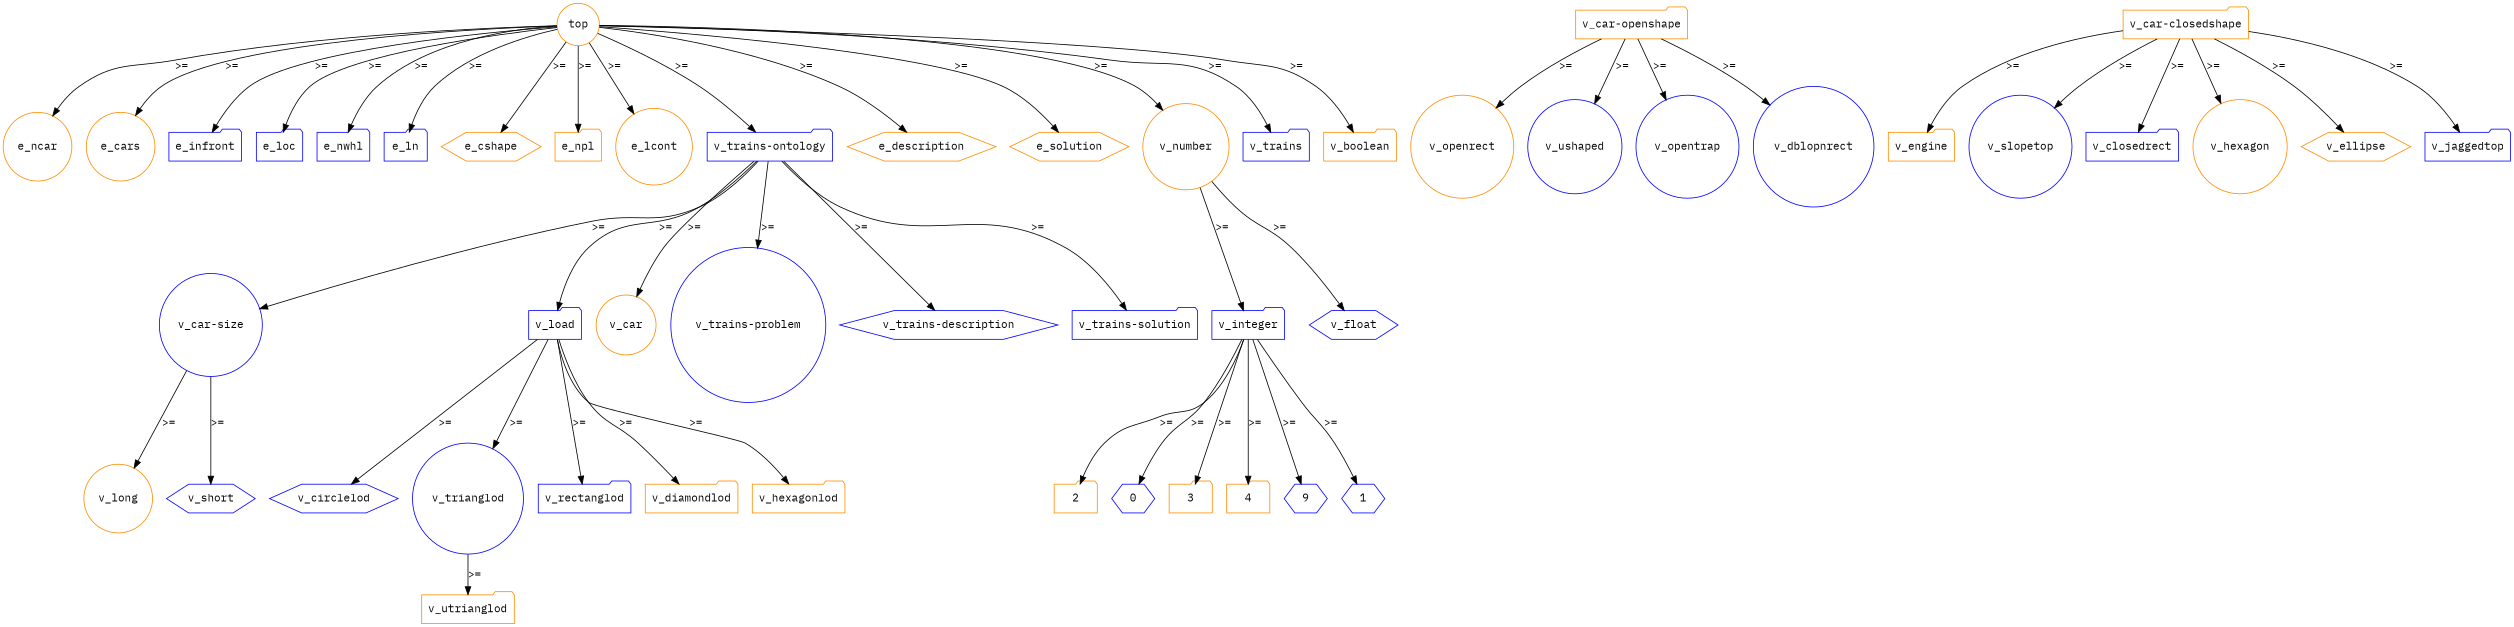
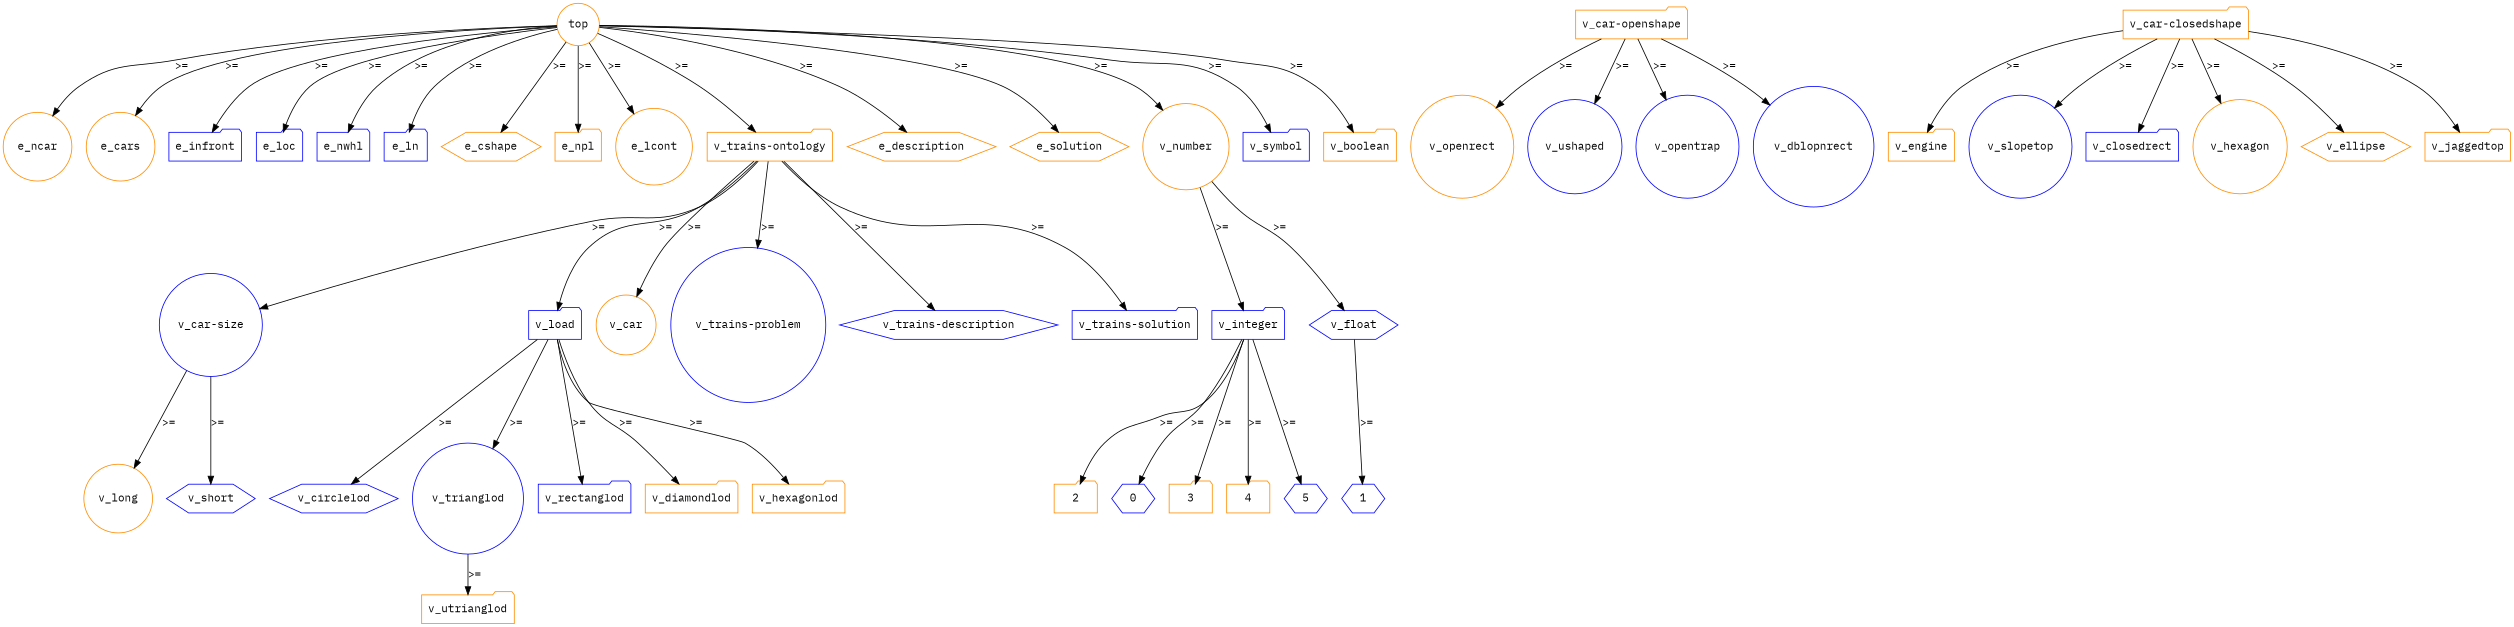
node "v_trains-ontology": color blue -> darkorange
node "v_trains": label "v_trains" -> "v_symbol"
node "v_jaggedtop": color blue -> darkorange
edge "v_integer" -> "1": now "v_float" -> "1"
node "9": label "9" -> "5"
